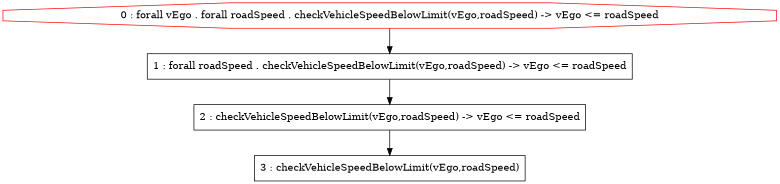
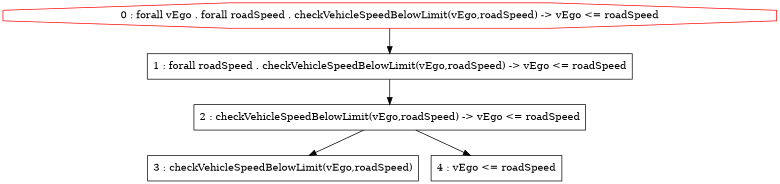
node "4 : vEgo <= roadSpeed": added
